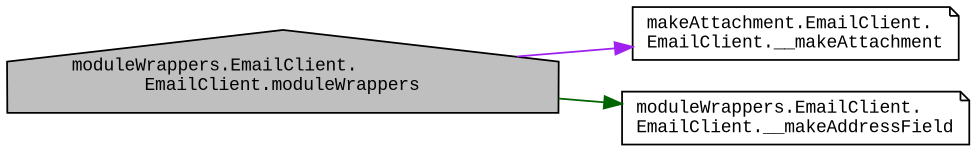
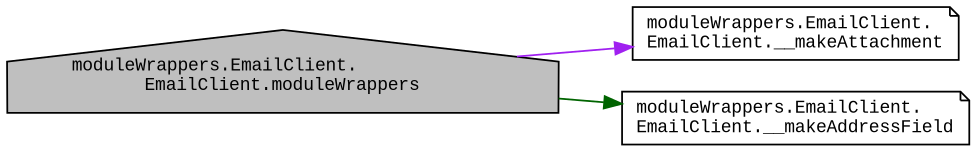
node "makeAttachment.EmailClient. EmailClient.__makeAttachment": label "makeAttachment.EmailClient. EmailClient.__makeAttachment" -> "moduleWrappers.EmailClient. EmailClient.__makeAttachment"
